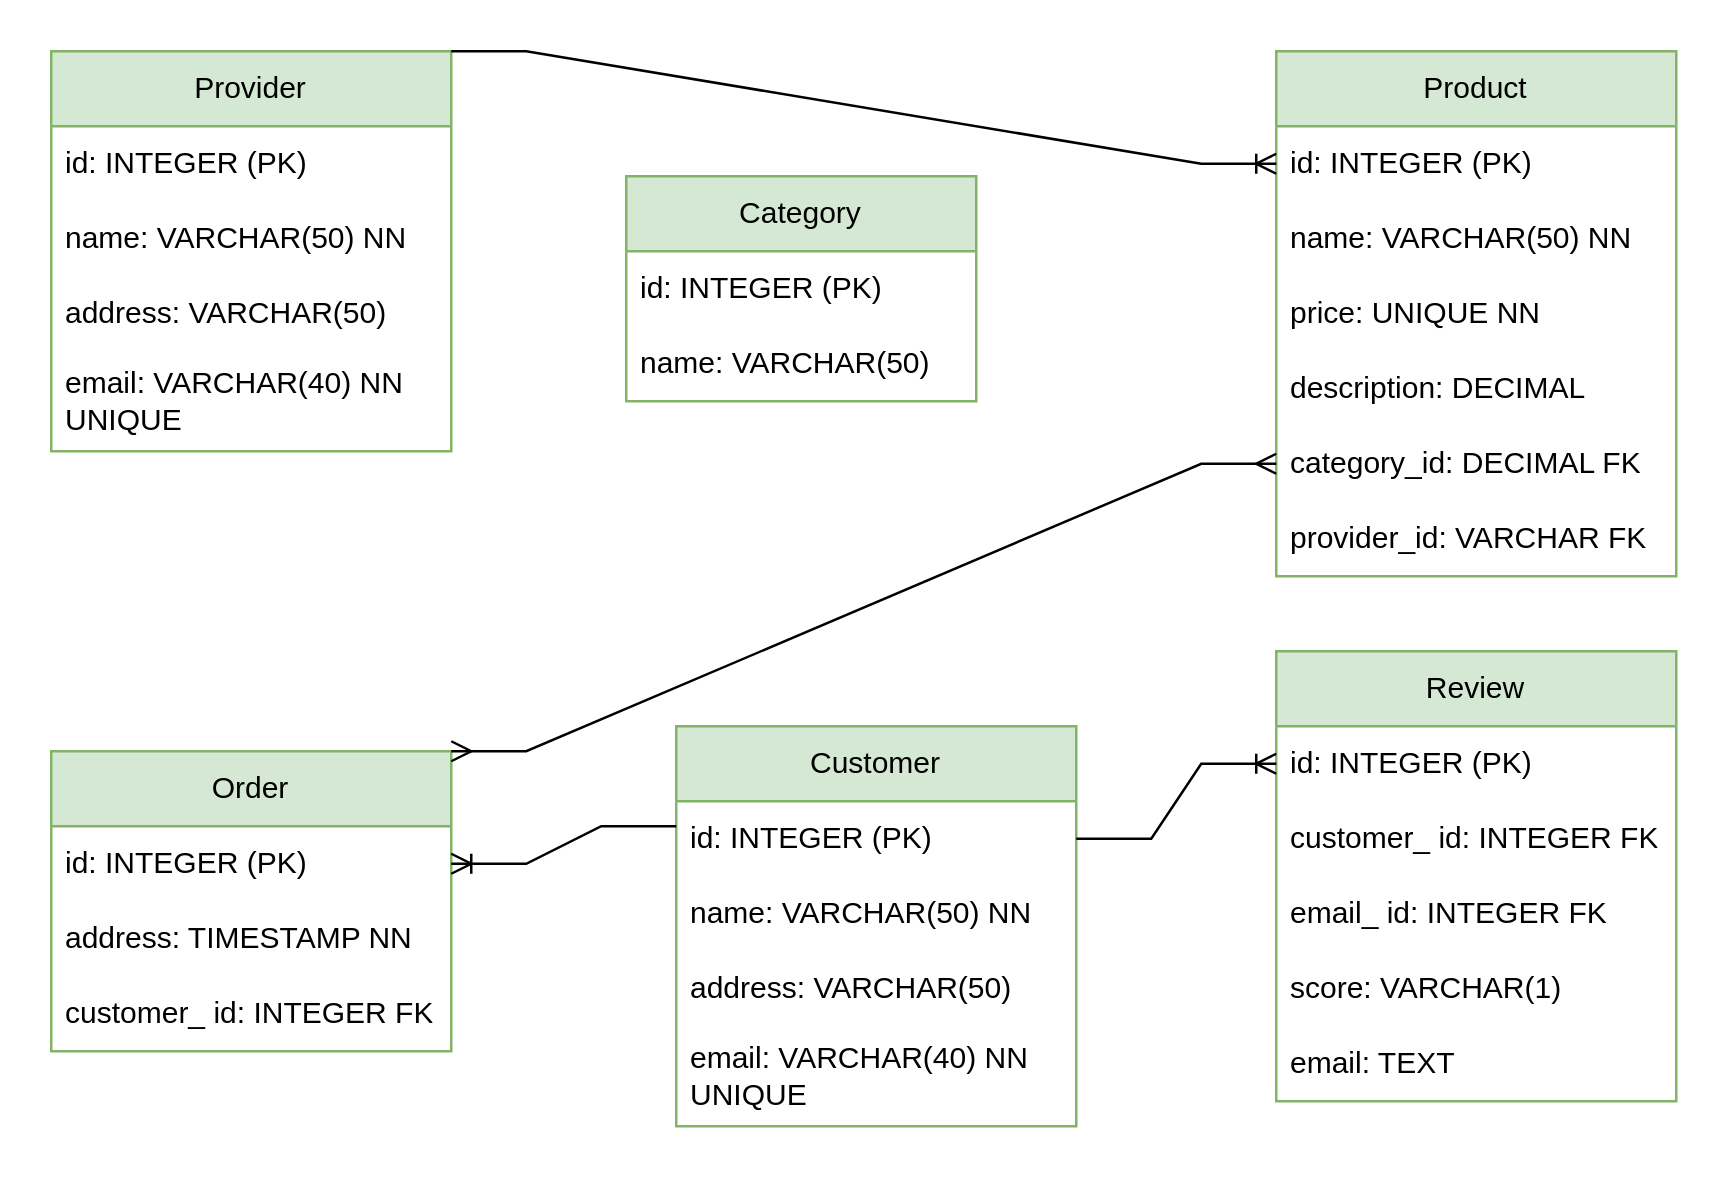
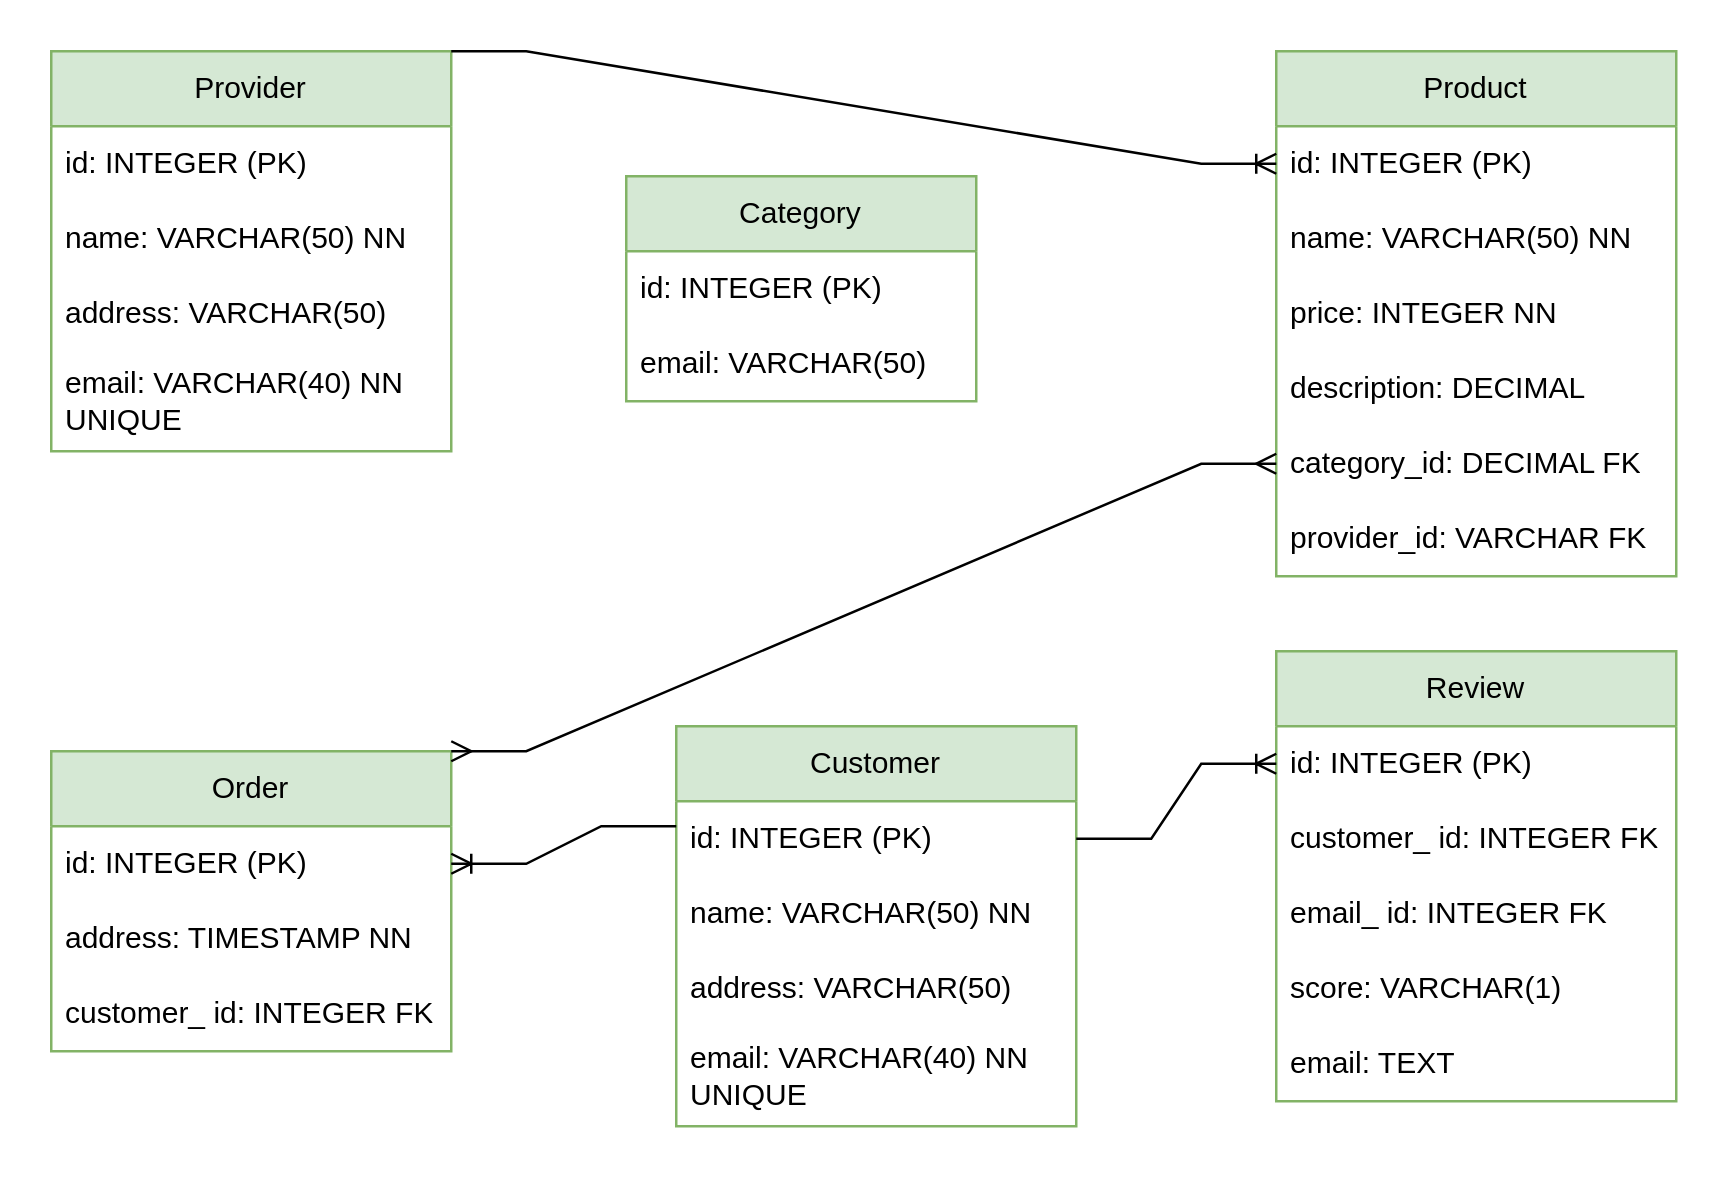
node "price: UNIQUE NN": label "price: UNIQUE NN" -> "price: INTEGER NN"
node "name: VARCHAR(50)": label "name: VARCHAR(50)" -> "email: VARCHAR(50)"
